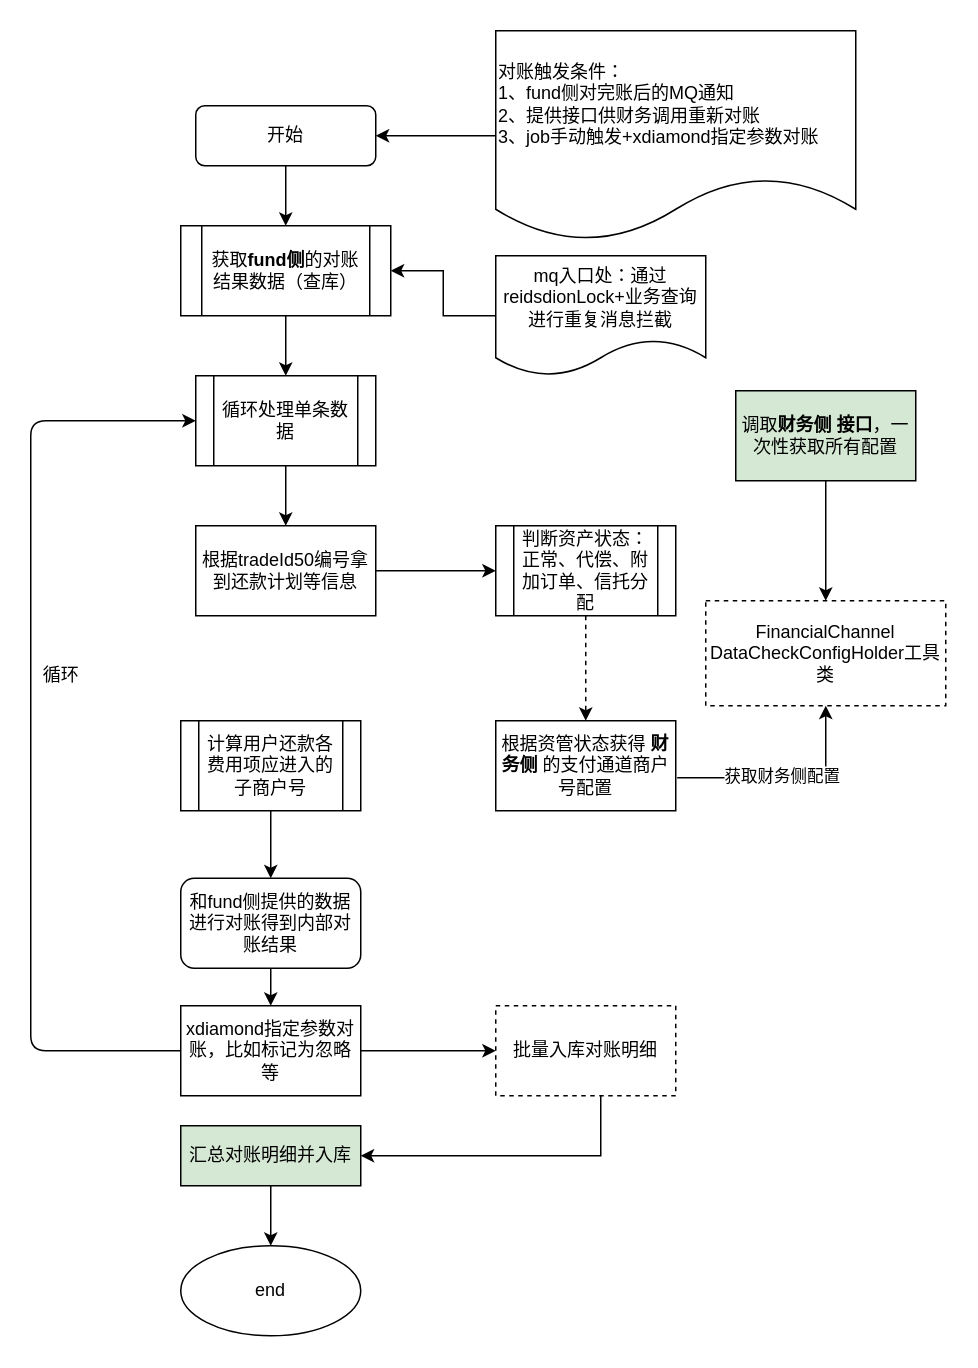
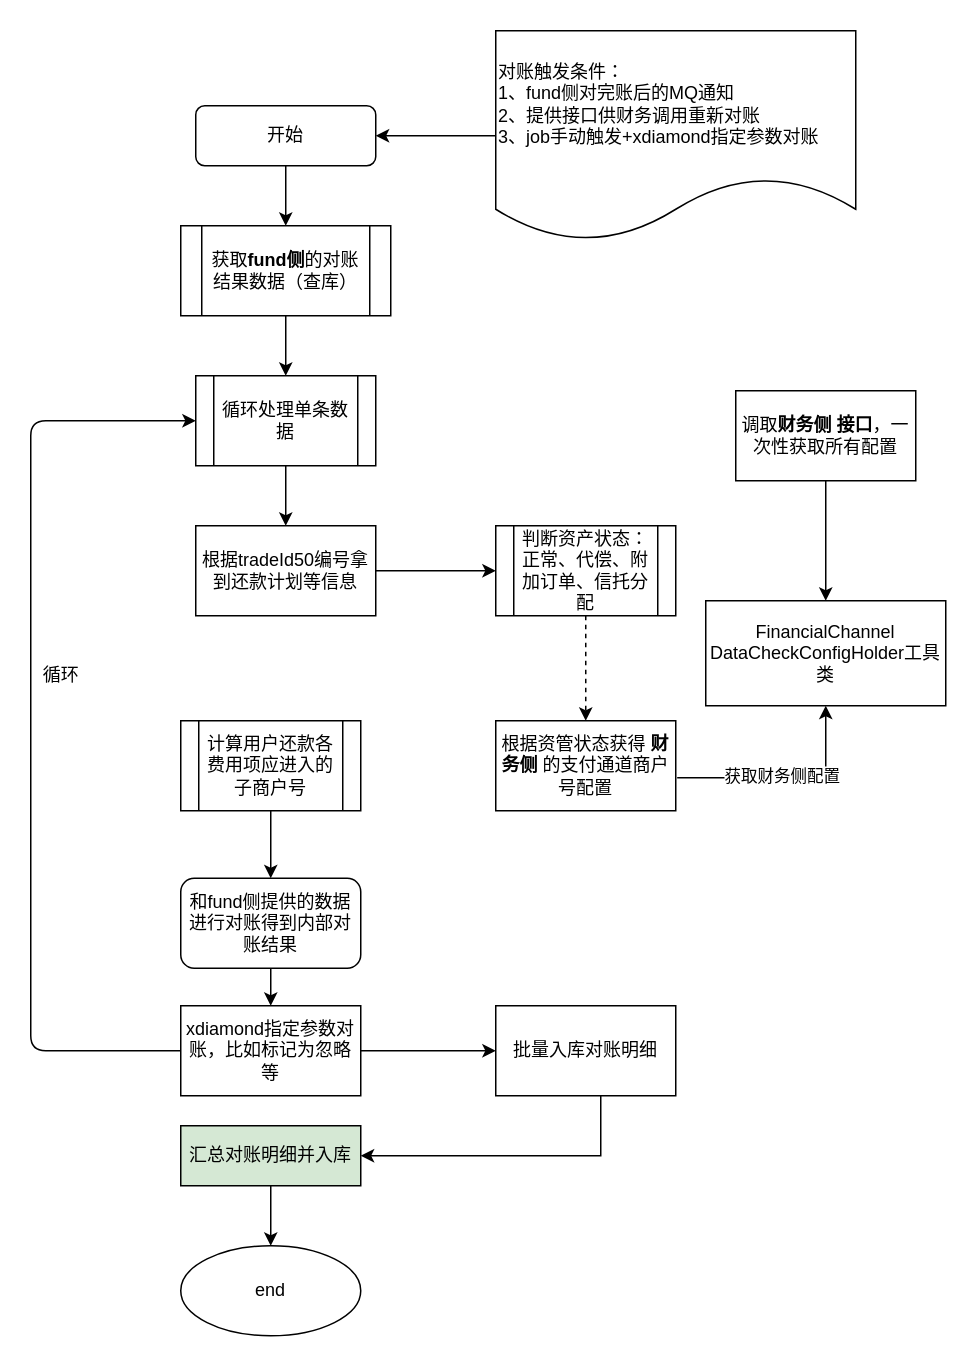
edge "mq入口处：通过reidsdionLock+业务查询进行重复消息拦截" -> "获取fund侧的对账结果数据（查库）": removed
node "mq入口处：通过reidsdionLock+业务查询进行重复消息拦截": removed
node "调取财务侧 接口，一次性获取所有配置": fillcolor #d5e8d4 -> #ffffff
node "FinancialChannel DataCheckConfigHolder工具类": style dashed -> solid
node "批量入库对账明细": style dashed -> solid
